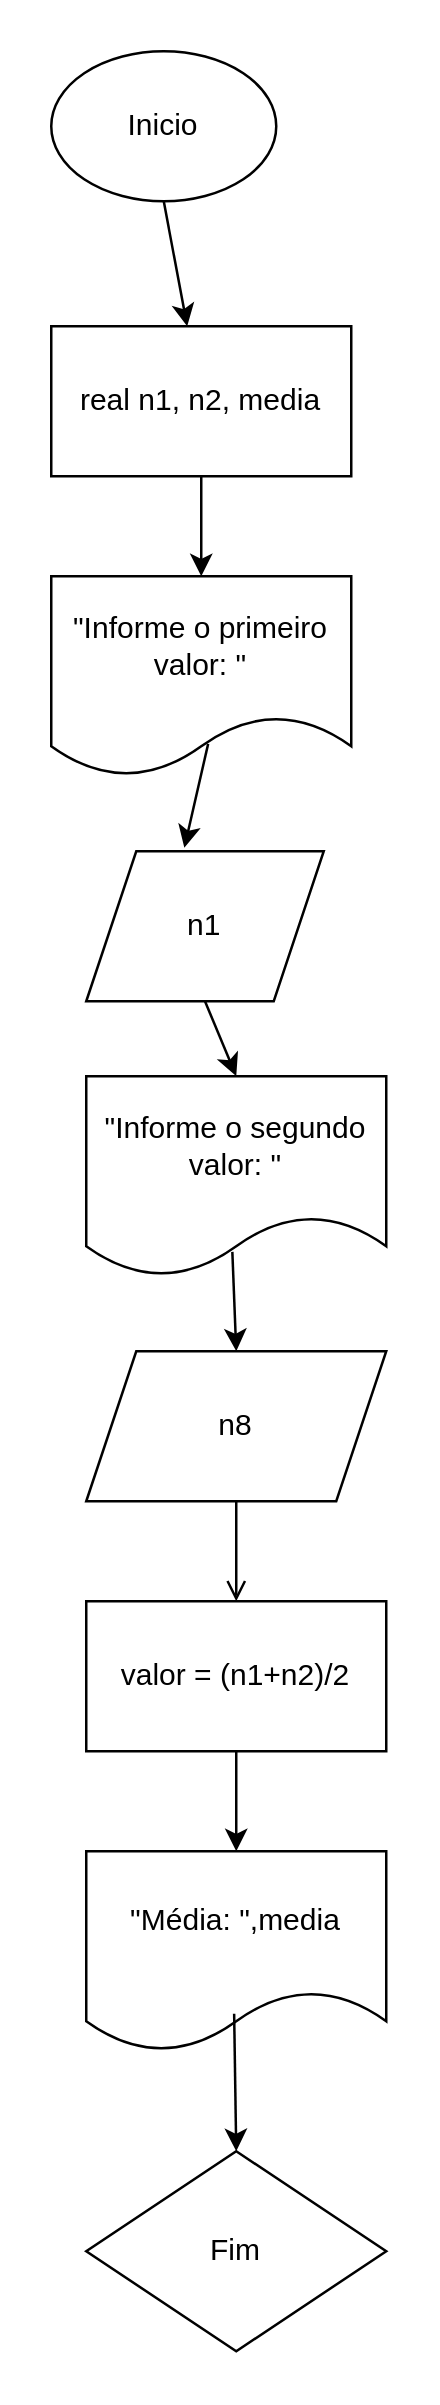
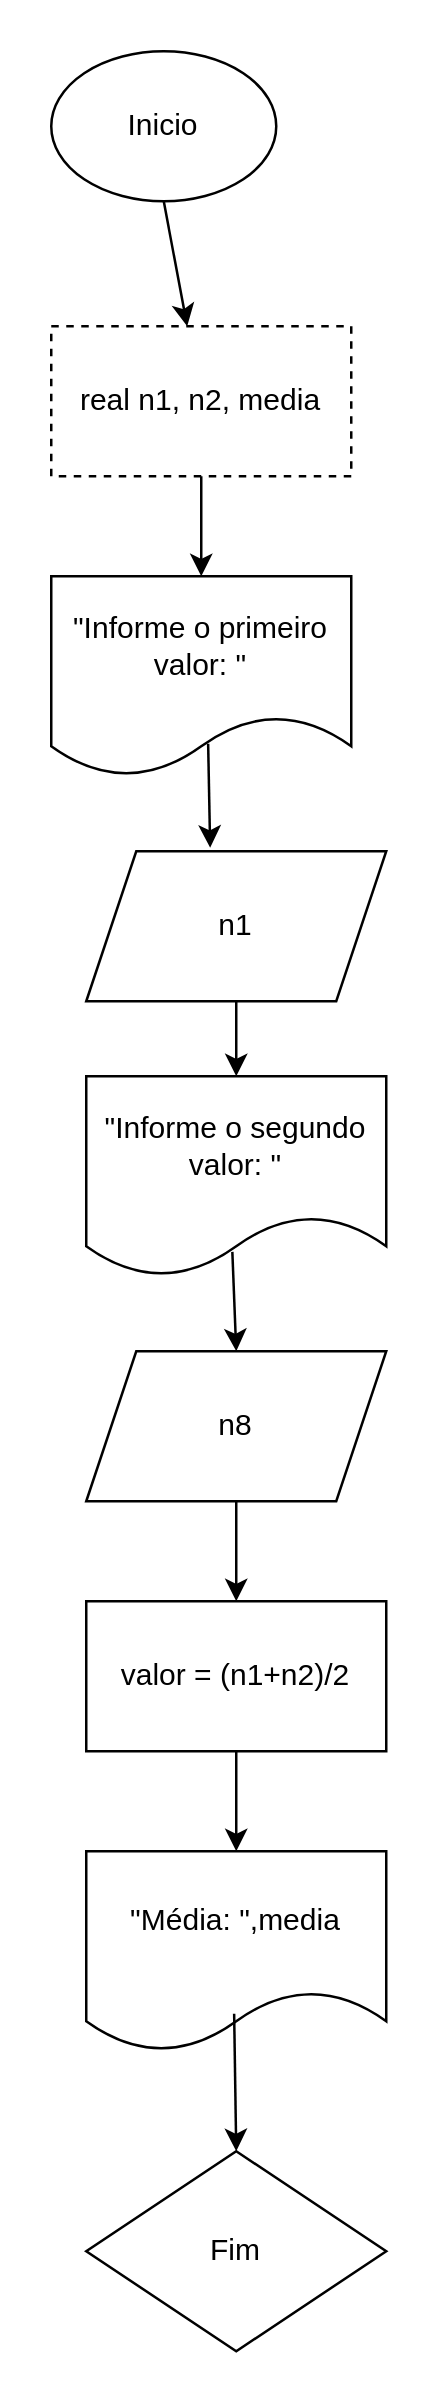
node "real n1, n2, media": style solid -> dashed
node "n1": size 238x150 -> 300x150
edge "n8" -> "valor = (n1+n2)/2": arrowhead open -> classic
